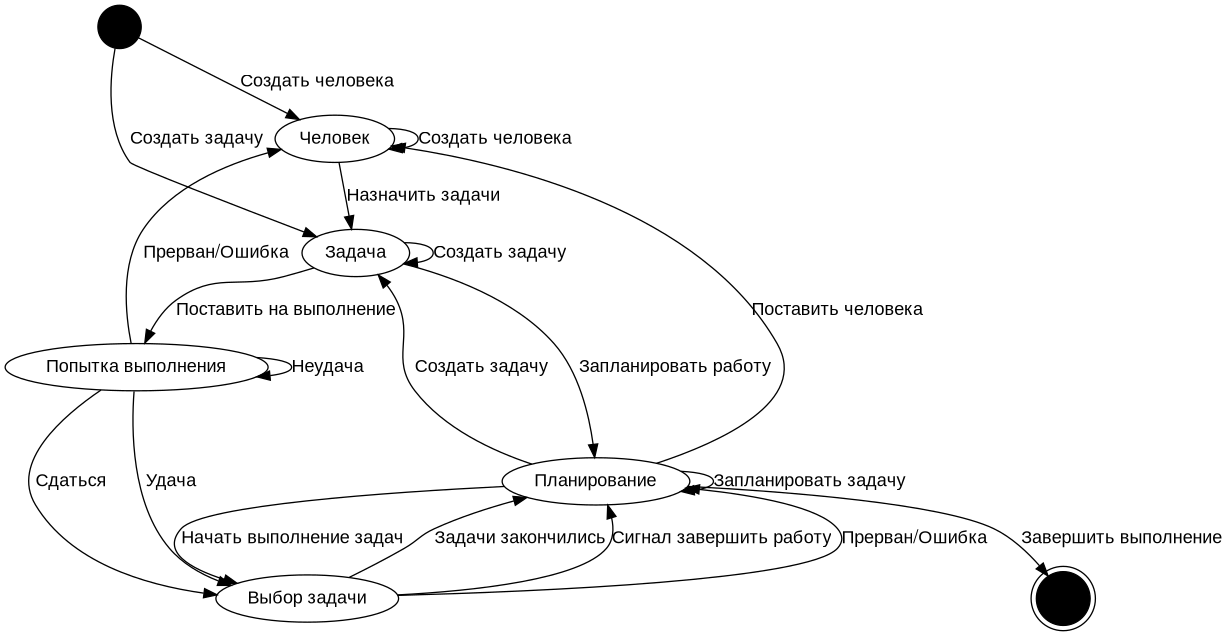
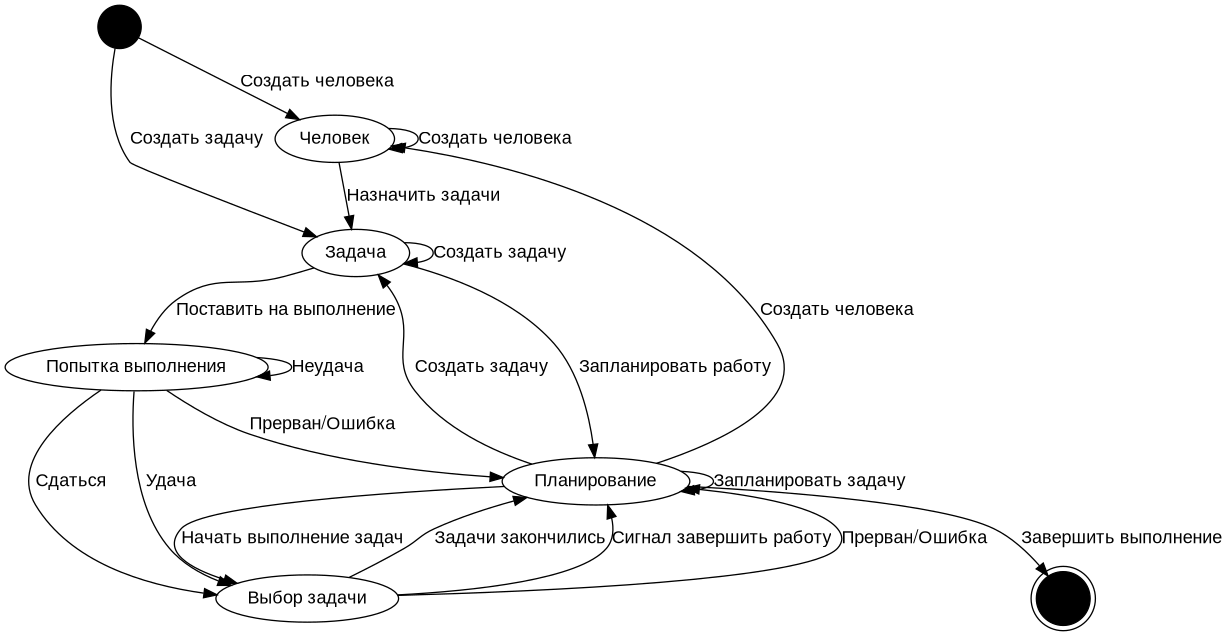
edge "Попытка выполнения" -> "Человек": now "Попытка выполнения" -> "Планирование"
edge "Планирование" -> "Человек": label "Поставить человека" -> "Создать человека"
